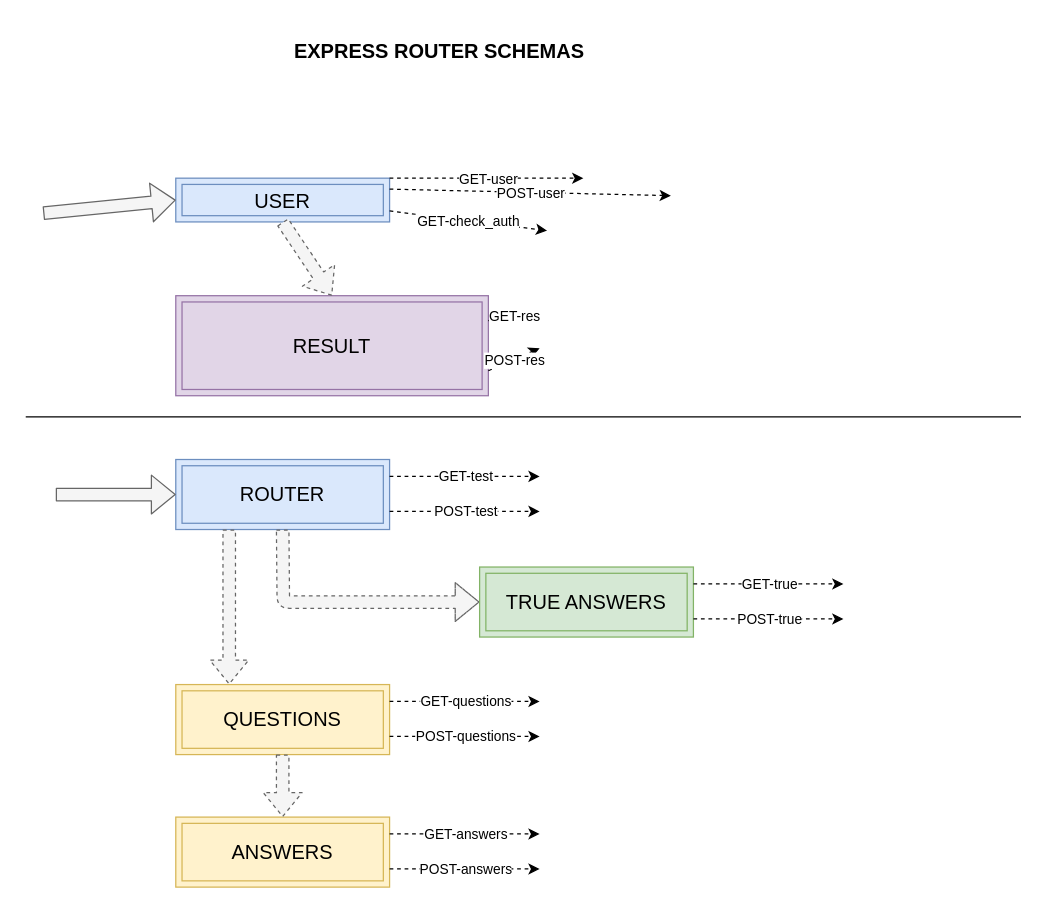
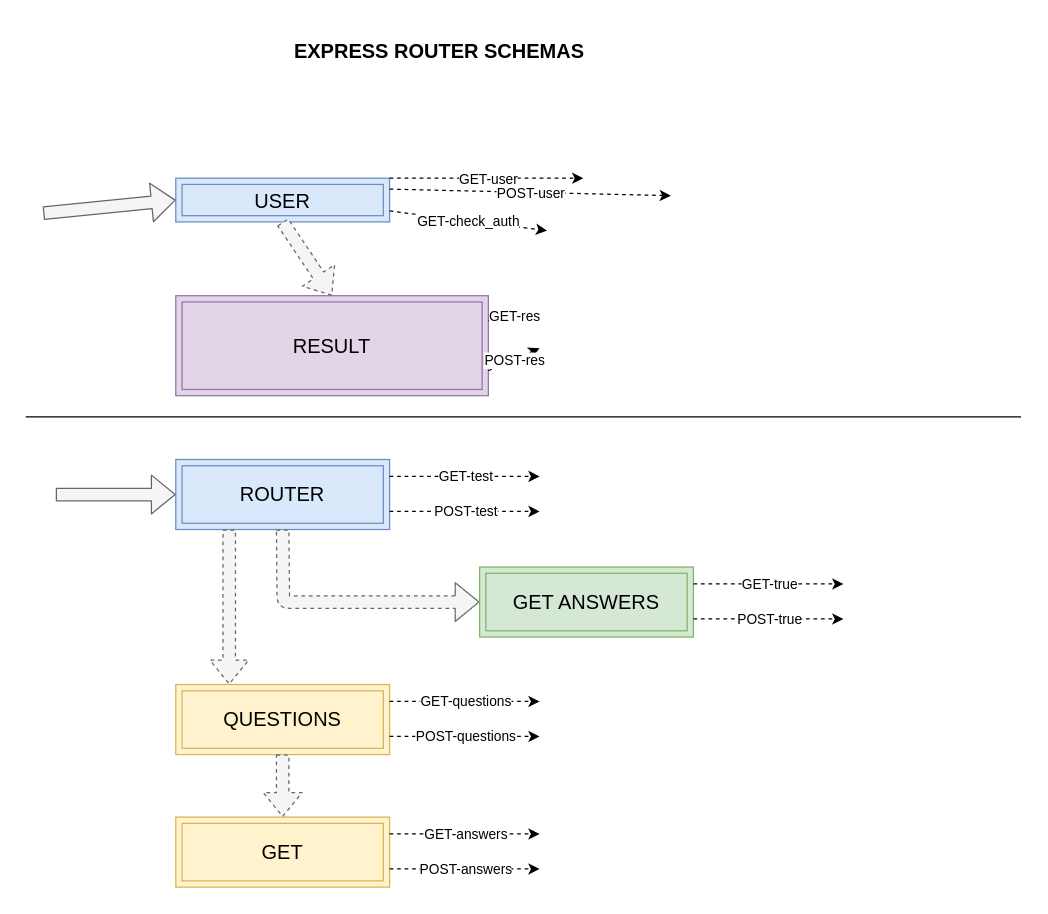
node "TRUE ANSWERS": label "TRUE ANSWERS" -> "GET ANSWERS"
node "ANSWERS": label "ANSWERS" -> "GET"
